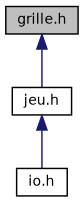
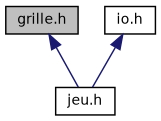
edge "io.h" -> "jeu.h": reversed
